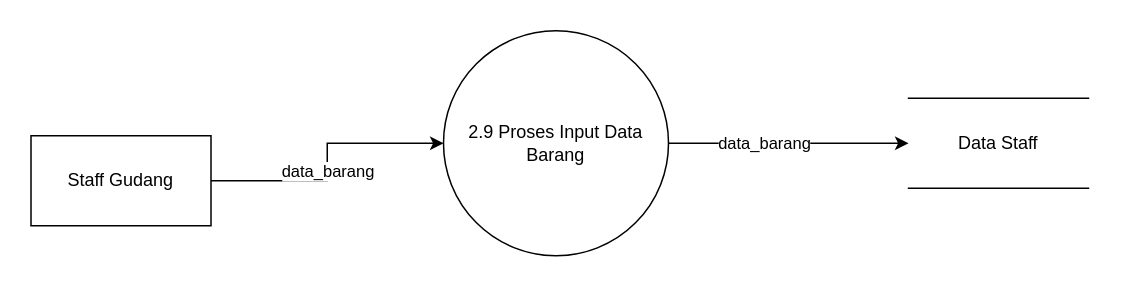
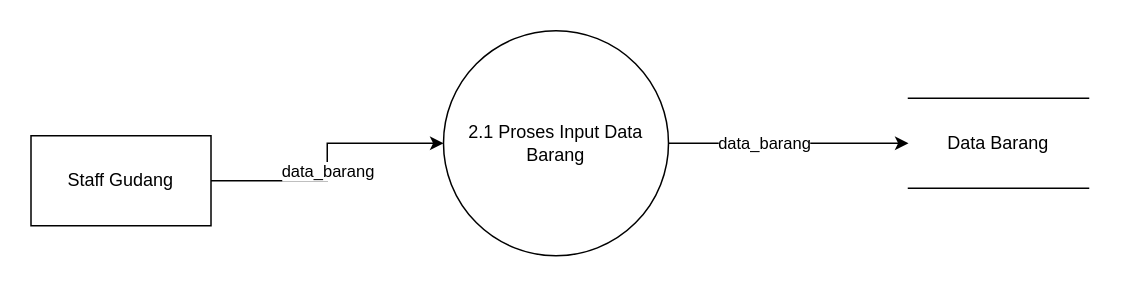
node "2.9 Proses Input Data Barang": label "2.9 Proses Input Data Barang" -> "2.1 Proses Input Data Barang"
node "Data Staff": label "Data Staff" -> "Data Barang"
